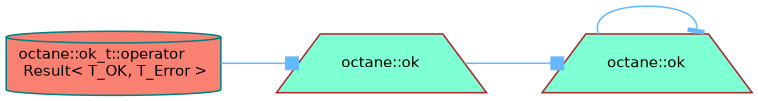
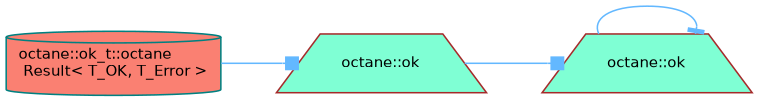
node "octane::ok_t::operator Result< T_OK, T_Error >": label "octane::ok_t::operator Result< T_OK, T_Error >" -> "octane::ok_t::octane Result< T_OK, T_Error >"
